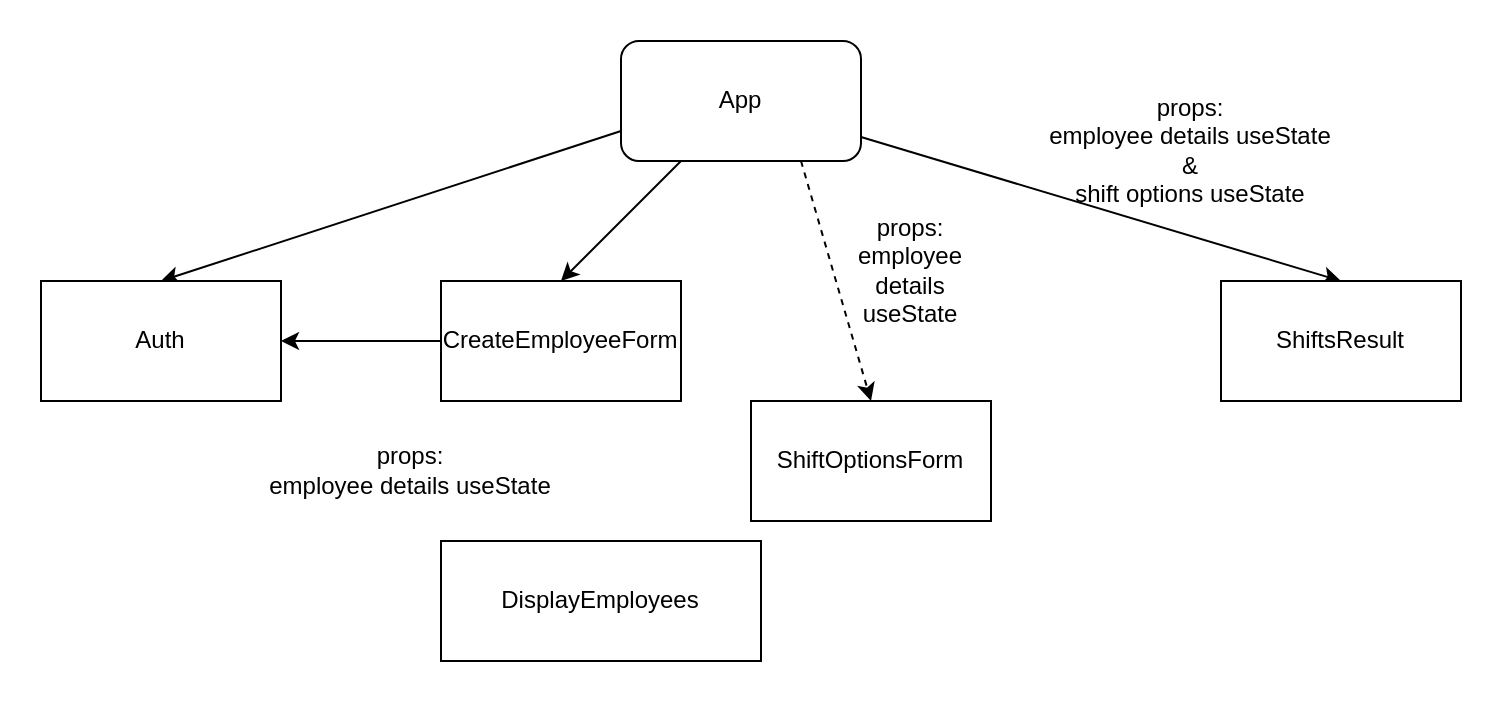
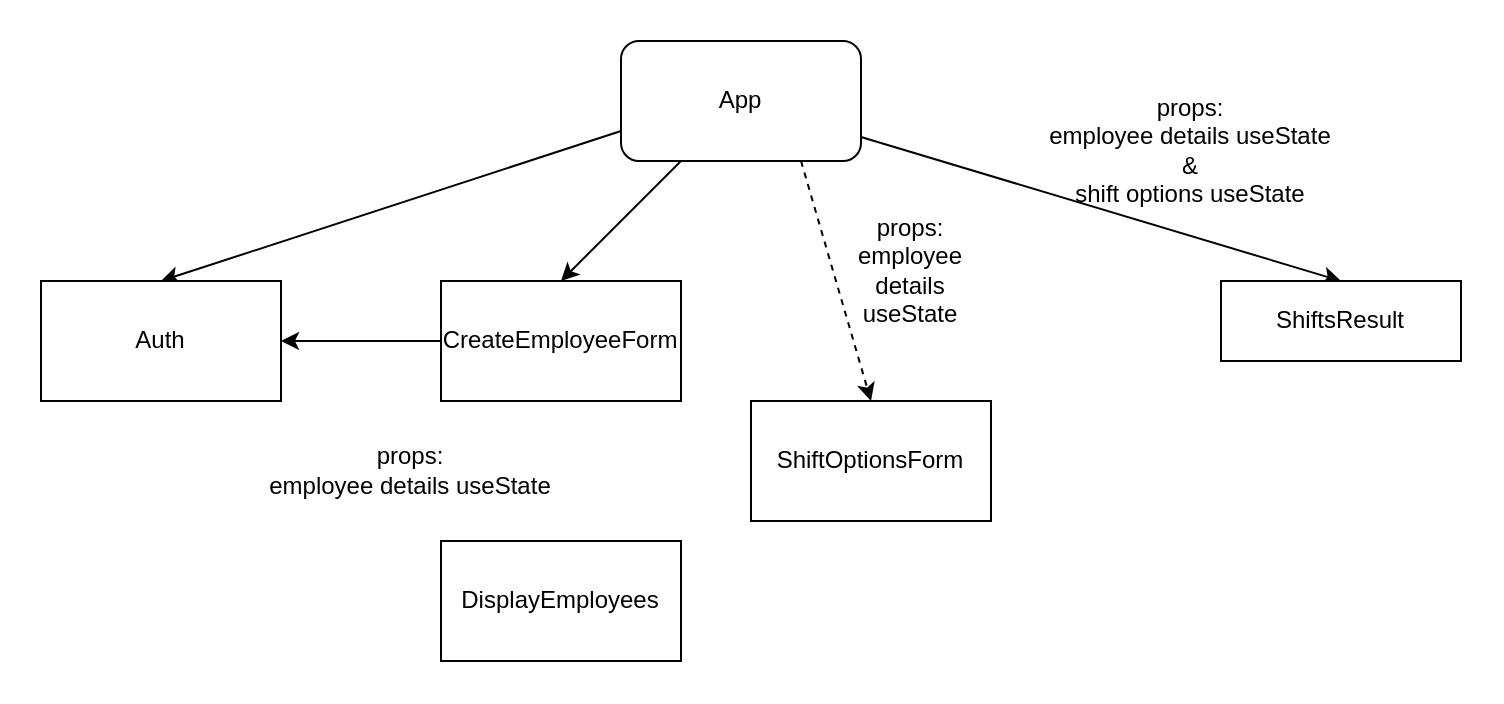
node "ShiftsResult": size 240x120 -> 240x80
node "DisplayEmployees": size 320x120 -> 240x120
